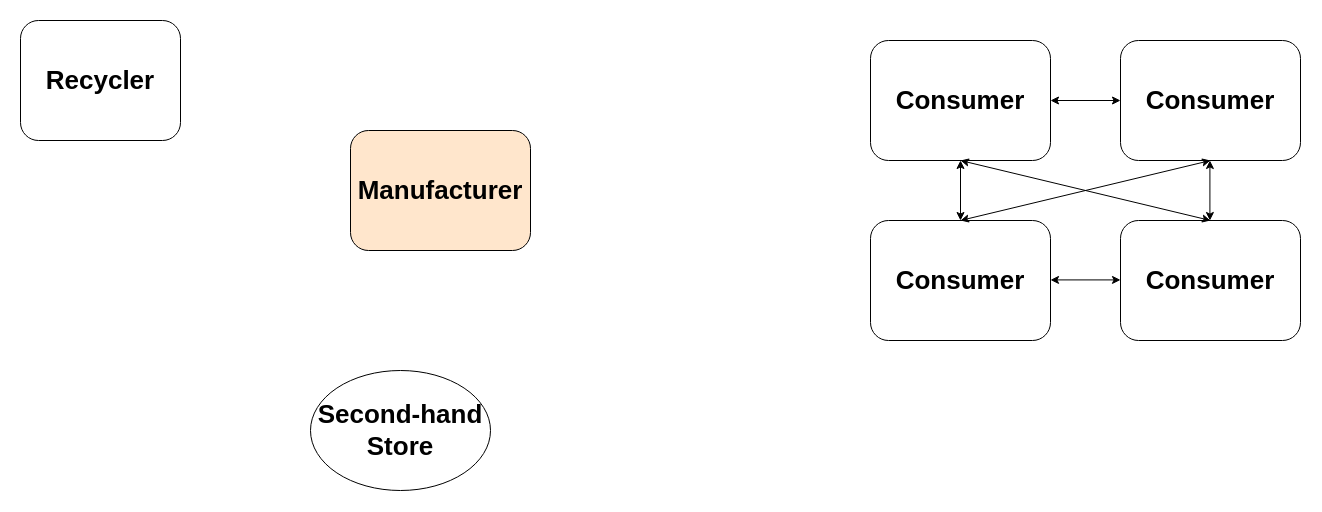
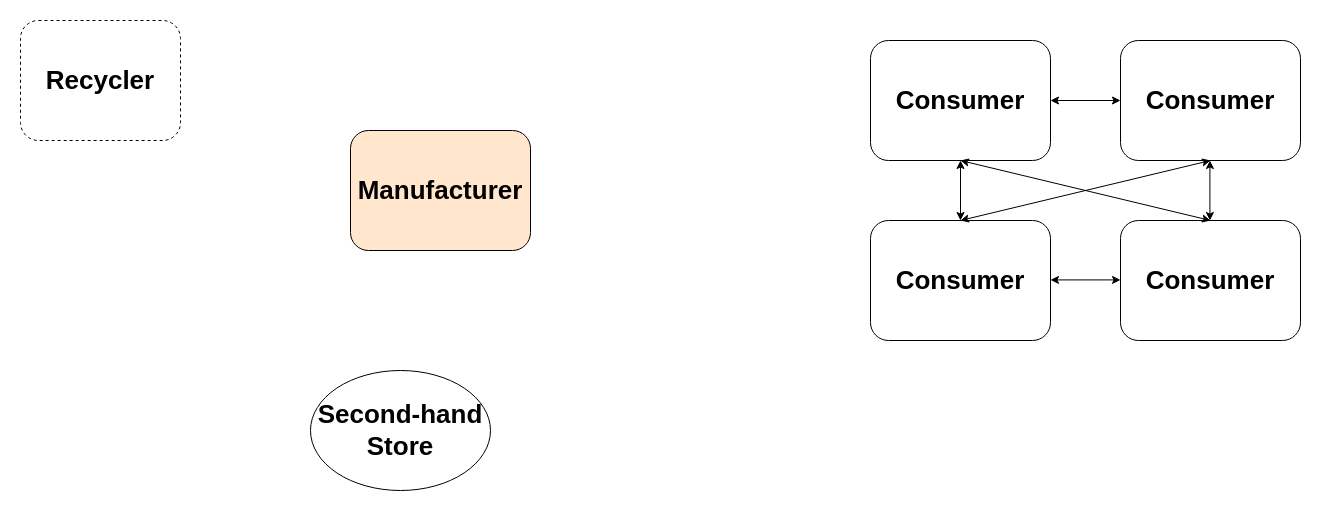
node "Recycler": style solid -> dashed
